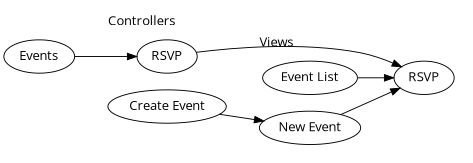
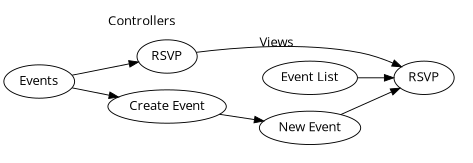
edge "Events" -> "Create Event": added
